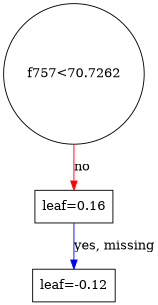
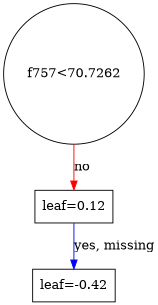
node "leaf=0.16": label "leaf=0.16" -> "leaf=0.12"
node "leaf=-0.12": label "leaf=-0.12" -> "leaf=-0.42"
